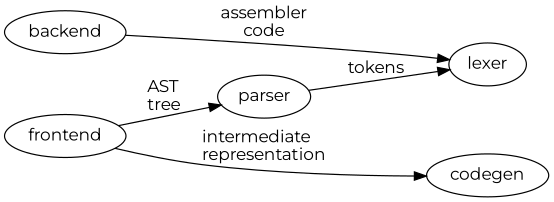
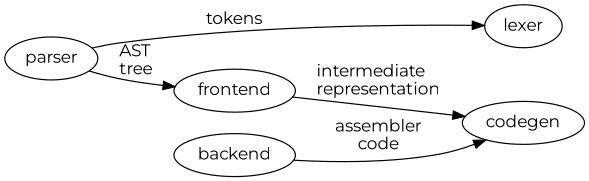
edge "backend" -> "lexer": now "backend" -> "codegen"
edge "frontend" -> "parser": reversed
